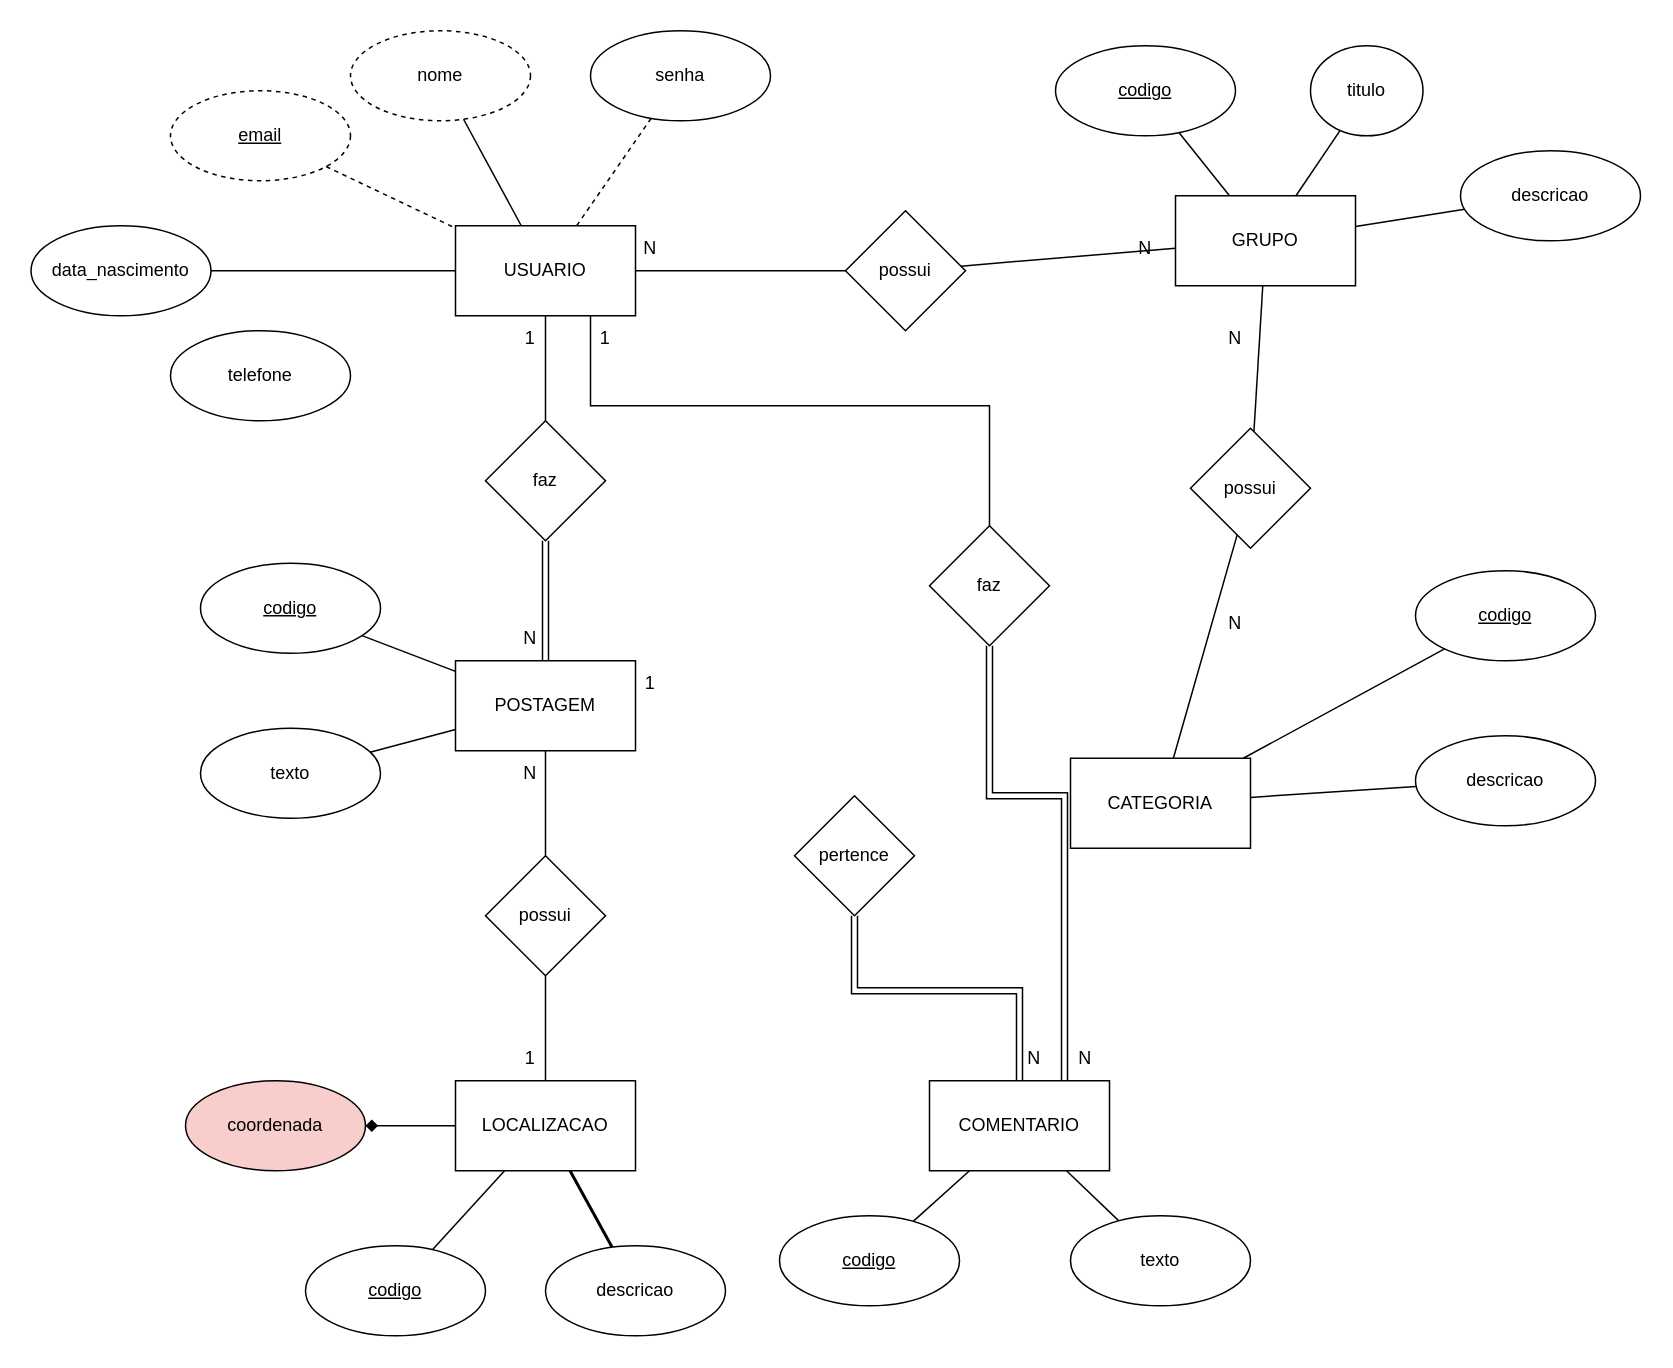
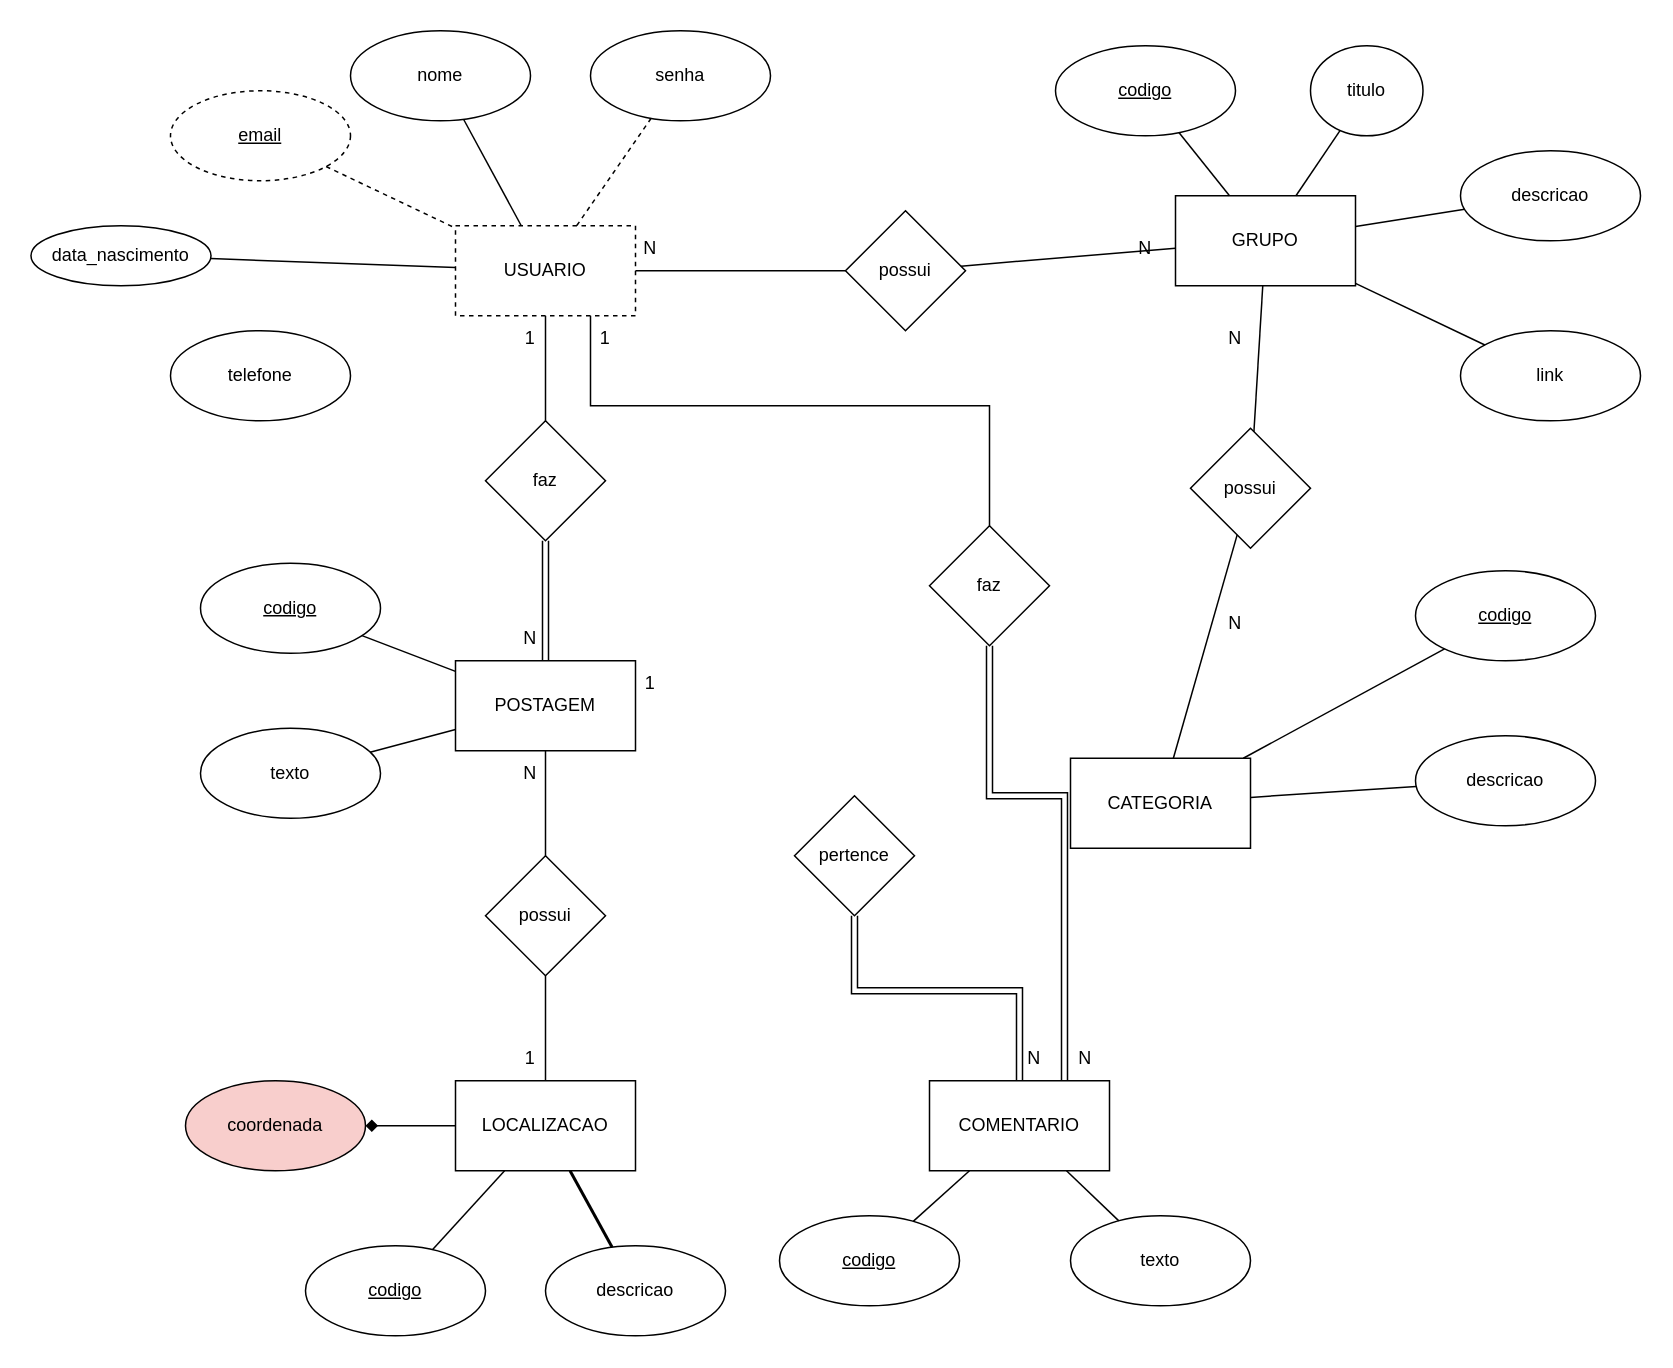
node "nome": style dashed -> solid
node "data_nascimento": size 180x90 -> 180x60
node "USUARIO": style solid -> dashed
edge "GRUPO" -- "link": added
node "link": added
